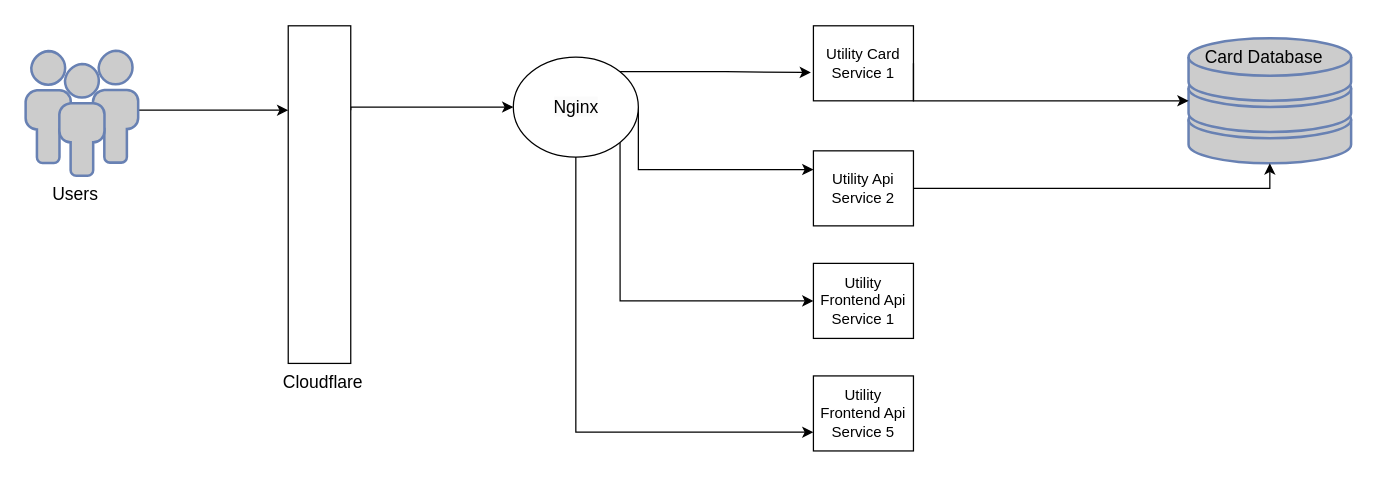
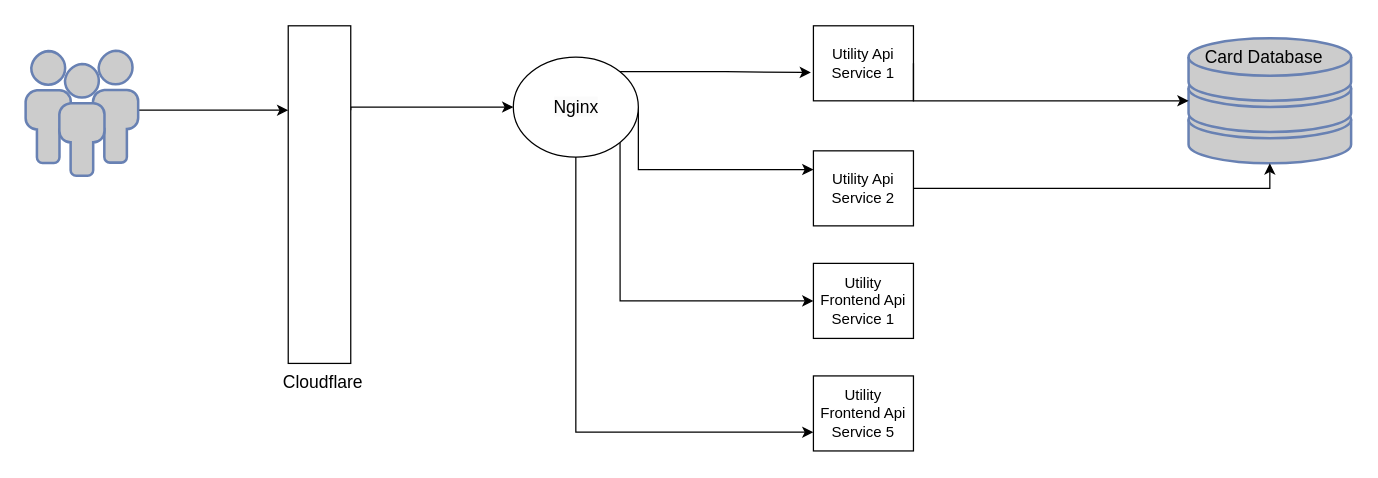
node "Utility Card Service 1": label "Utility Card Service 1" -> "Utility Api Service 1"
node "Users": removed
